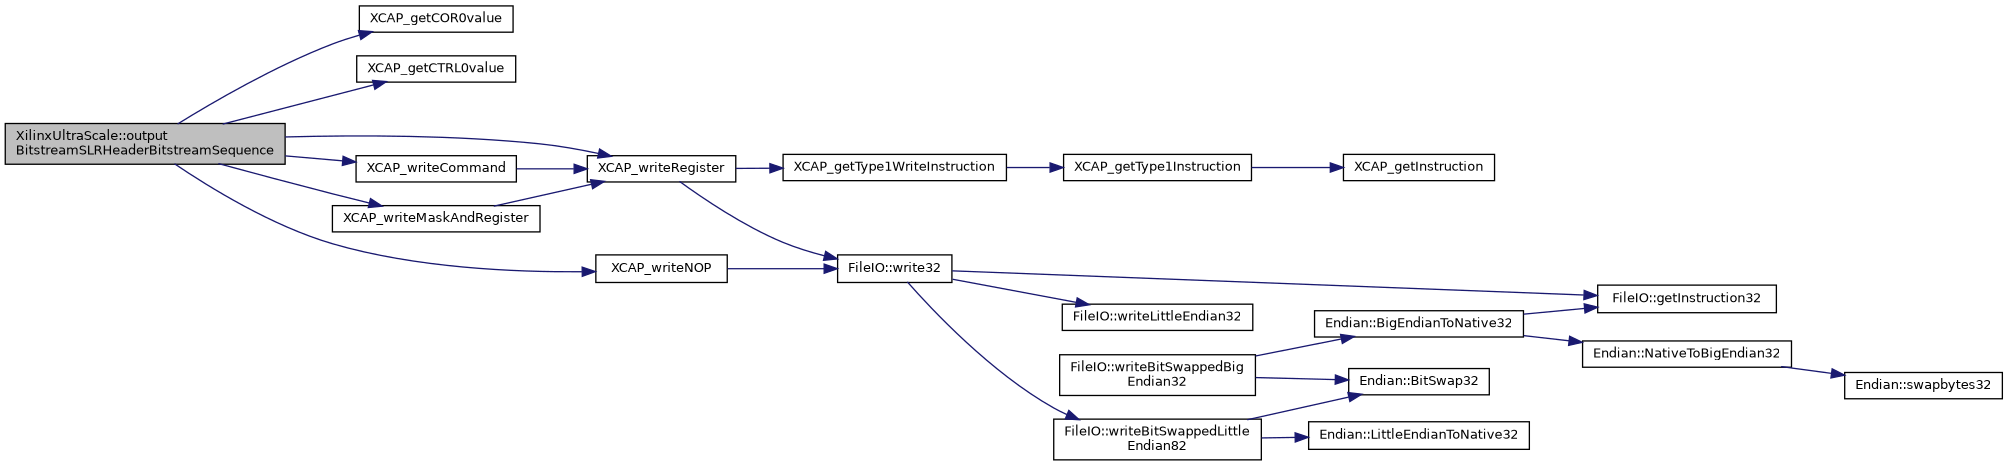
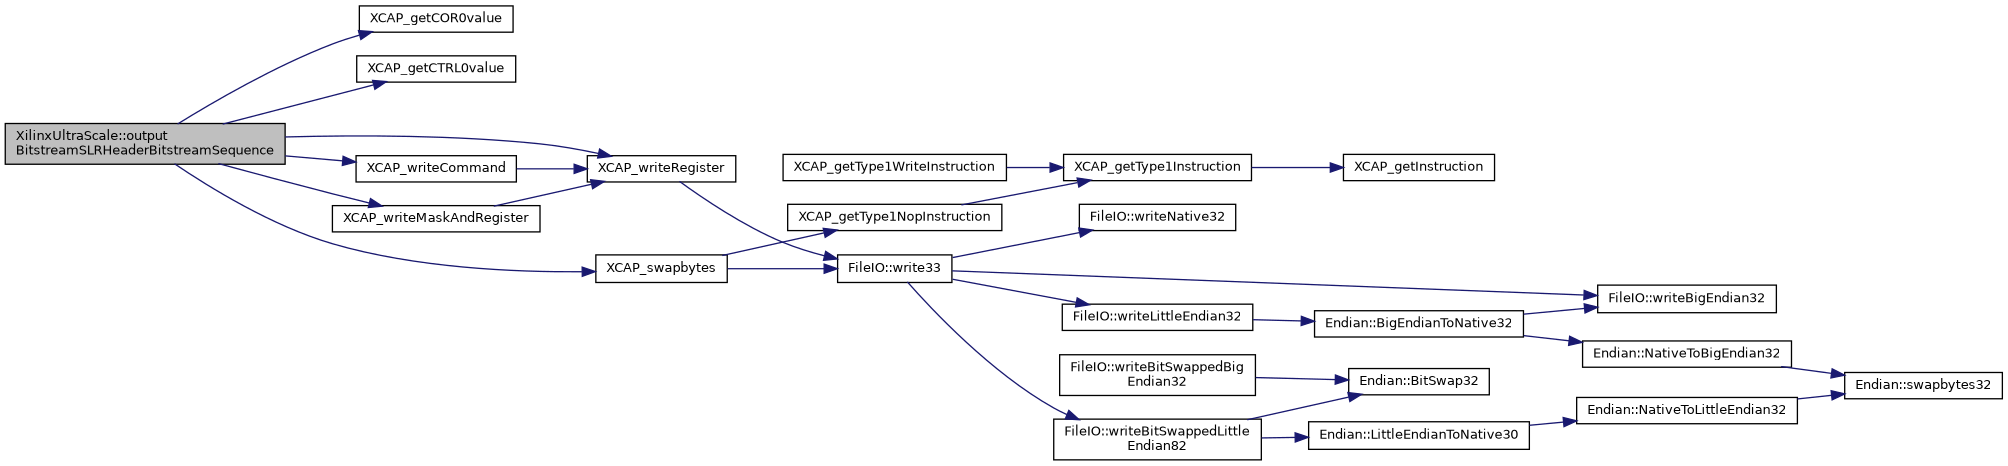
edge "XCAP_writeRegister" -> "XCAP_getType1WriteInstruction": removed
node "XCAP_getType1NopInstruction": added
node "FileIO::writeNative32": added
node "XCAP_writeNOP": label "XCAP_writeNOP" -> "XCAP_swapbytes"
node "FileIO::write32": label "FileIO::write32" -> "FileIO::write33"
node "FileIO::getInstruction32": label "FileIO::getInstruction32" -> "FileIO::writeBigEndian32"
edge "FileIO::writeBitSwappedBig Endian32" -> "Endian::BigEndianToNative32": now "FileIO::writeLittleEndian32" -> "Endian::BigEndianToNative32"
node "Endian::NativeToLittleEndian32": added
node "Endian::LittleEndianToNative32": label "Endian::LittleEndianToNative32" -> "Endian::LittleEndianToNative30"
